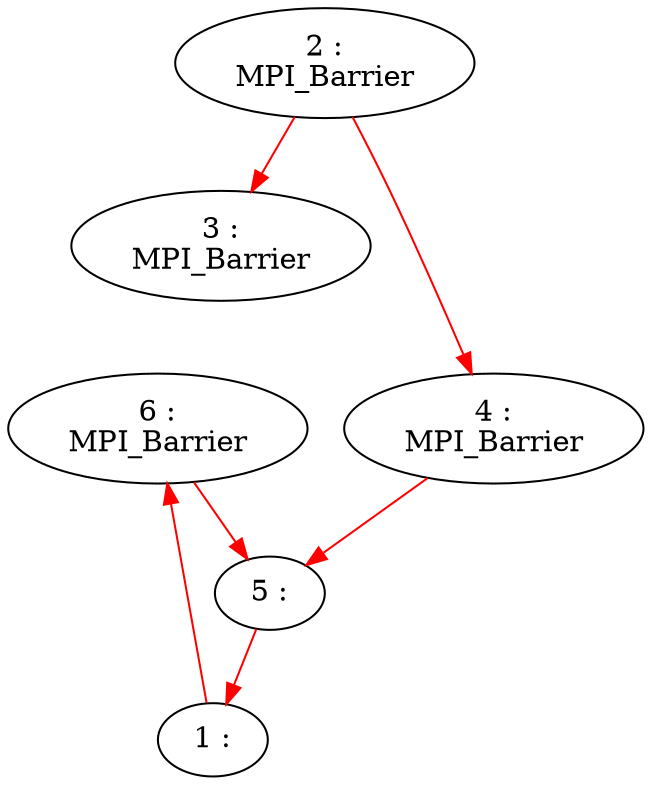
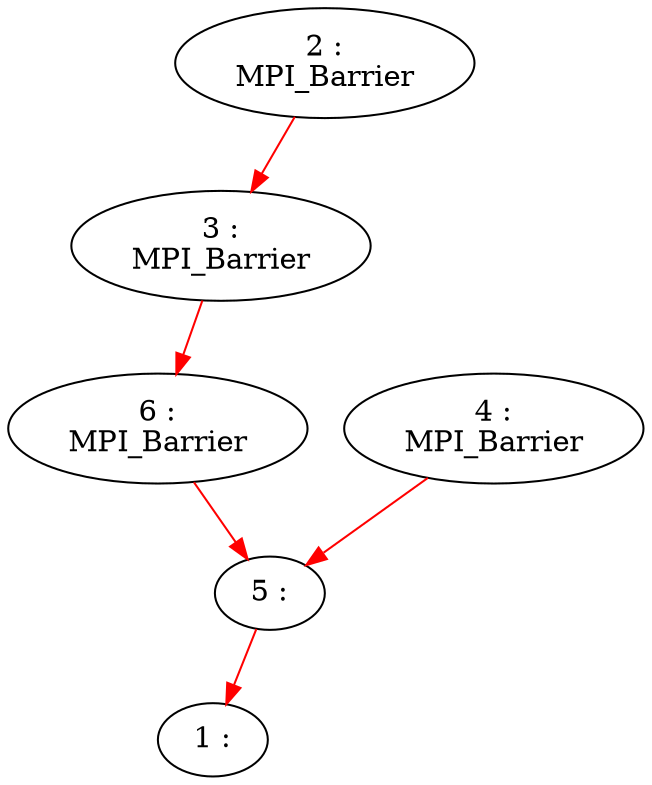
edge "2 : MPI_Barrier" -> "4 : MPI_Barrier": removed
edge "1 :" -> "6 : MPI_Barrier": now "3 : MPI_Barrier" -> "6 : MPI_Barrier"
